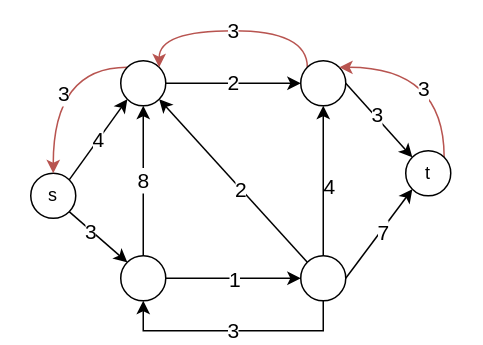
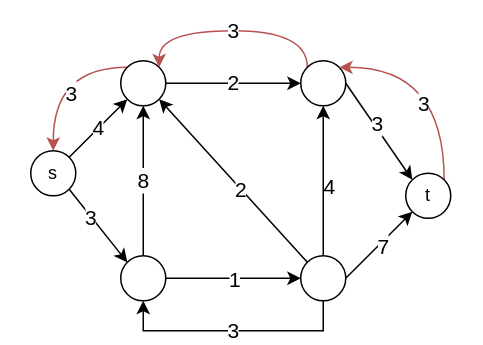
node "t": moved (428, 173) -> (428, 196)
node "s": moved (53, 196) -> (53, 173)
